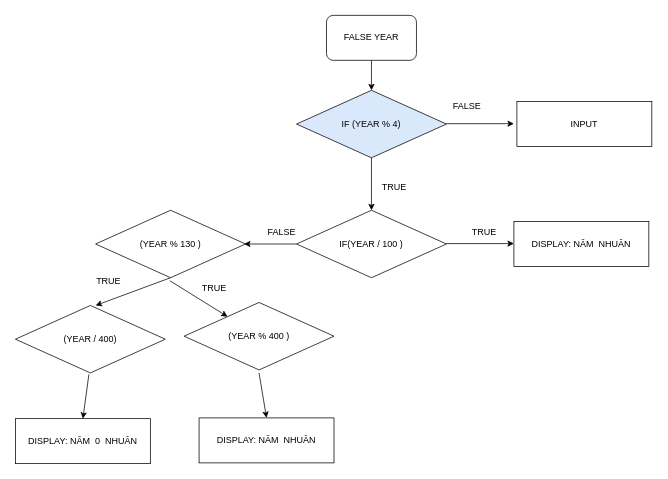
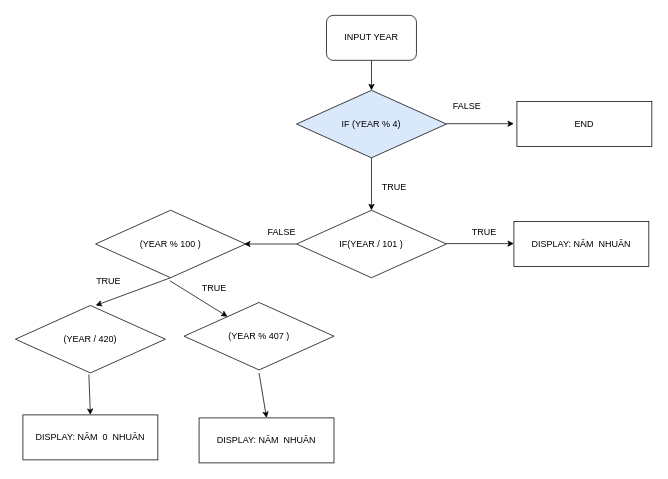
node "FALSE YEAR": label "FALSE YEAR" -> "INPUT YEAR"
node "INPUT": label "INPUT" -> "END"
node "(YEAR % 130 )": label "(YEAR % 130 )" -> "(YEAR % 100 )"
node "IF(YEAR / 100 )": label "IF(YEAR / 100 )" -> "IF(YEAR / 101 )"
node "(YEAR % 400 )": label "(YEAR % 400 )" -> "(YEAR % 407 )"
node "(YEAR / 400)": label "(YEAR / 400)" -> "(YEAR / 420)"
node "DISPLAY: NĂM 0 NHUÂN": moved (83, 441) -> (90, 438)
